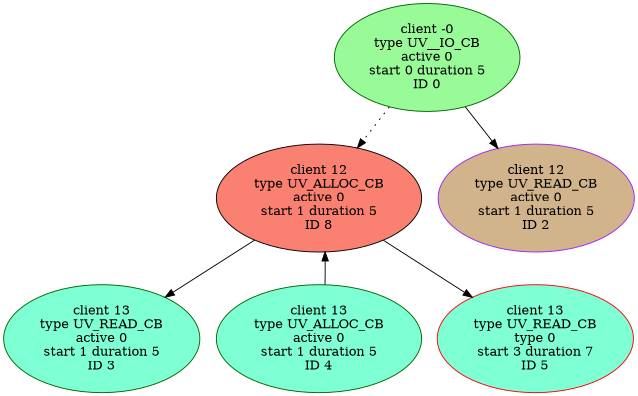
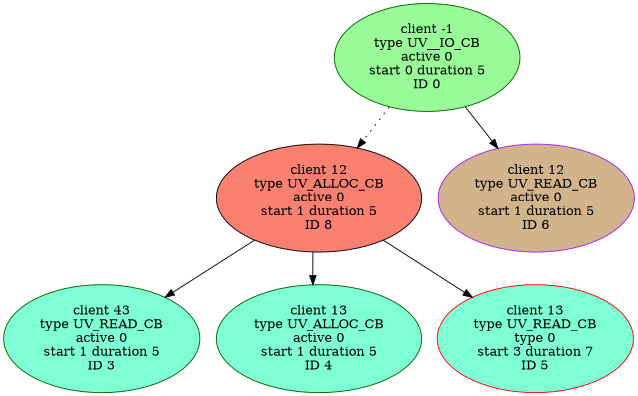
node "client -0 type UV__IO_CB active 0 start 0 duration 5 ID 0": label "client -0 type UV__IO_CB active 0 start 0 duration 5 ID 0" -> "client -1 type UV__IO_CB active 0 start 0 duration 5 ID 0"
node "client 12 type UV_READ_CB active 0 start 1 duration 5 ID 2": label "client 12 type UV_READ_CB active 0 start 1 duration 5 ID 2" -> "client 12 type UV_READ_CB active 0 start 1 duration 5 ID 6"
edge "client 13 type UV_ALLOC_CB active 0 start 1 duration 5 ID 4" -> "client 12 type UV_ALLOC_CB active 0 start 1 duration 5 ID 8": reversed
node "client 13 type UV_READ_CB active 0 start 1 duration 5 ID 3": label "client 13 type UV_READ_CB active 0 start 1 duration 5 ID 3" -> "client 43 type UV_READ_CB active 0 start 1 duration 5 ID 3"
